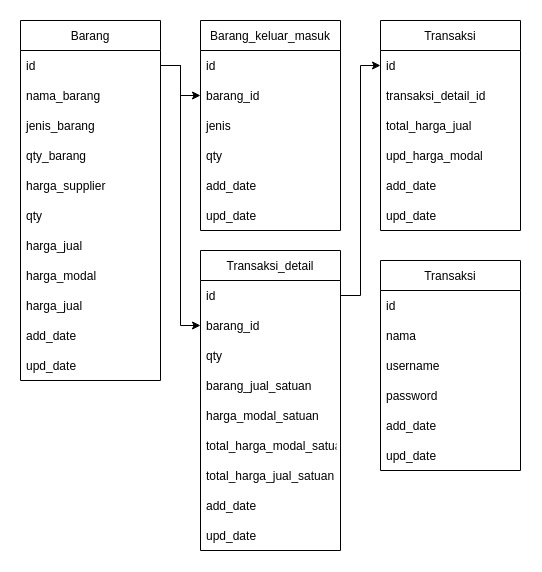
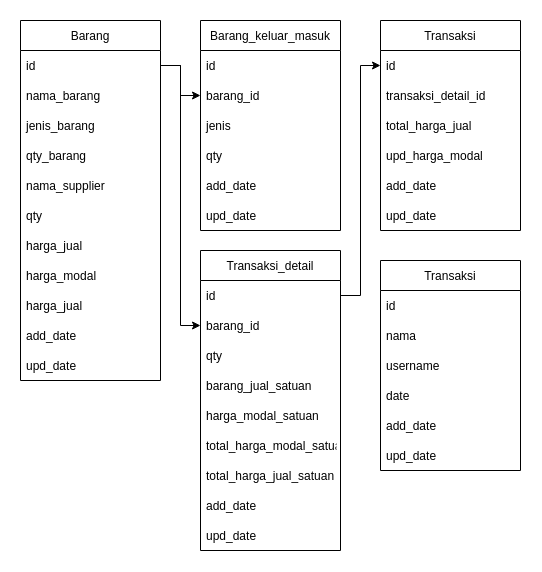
node "harga_supplier": label "harga_supplier" -> "nama_supplier"
node "password": label "password" -> "date"
